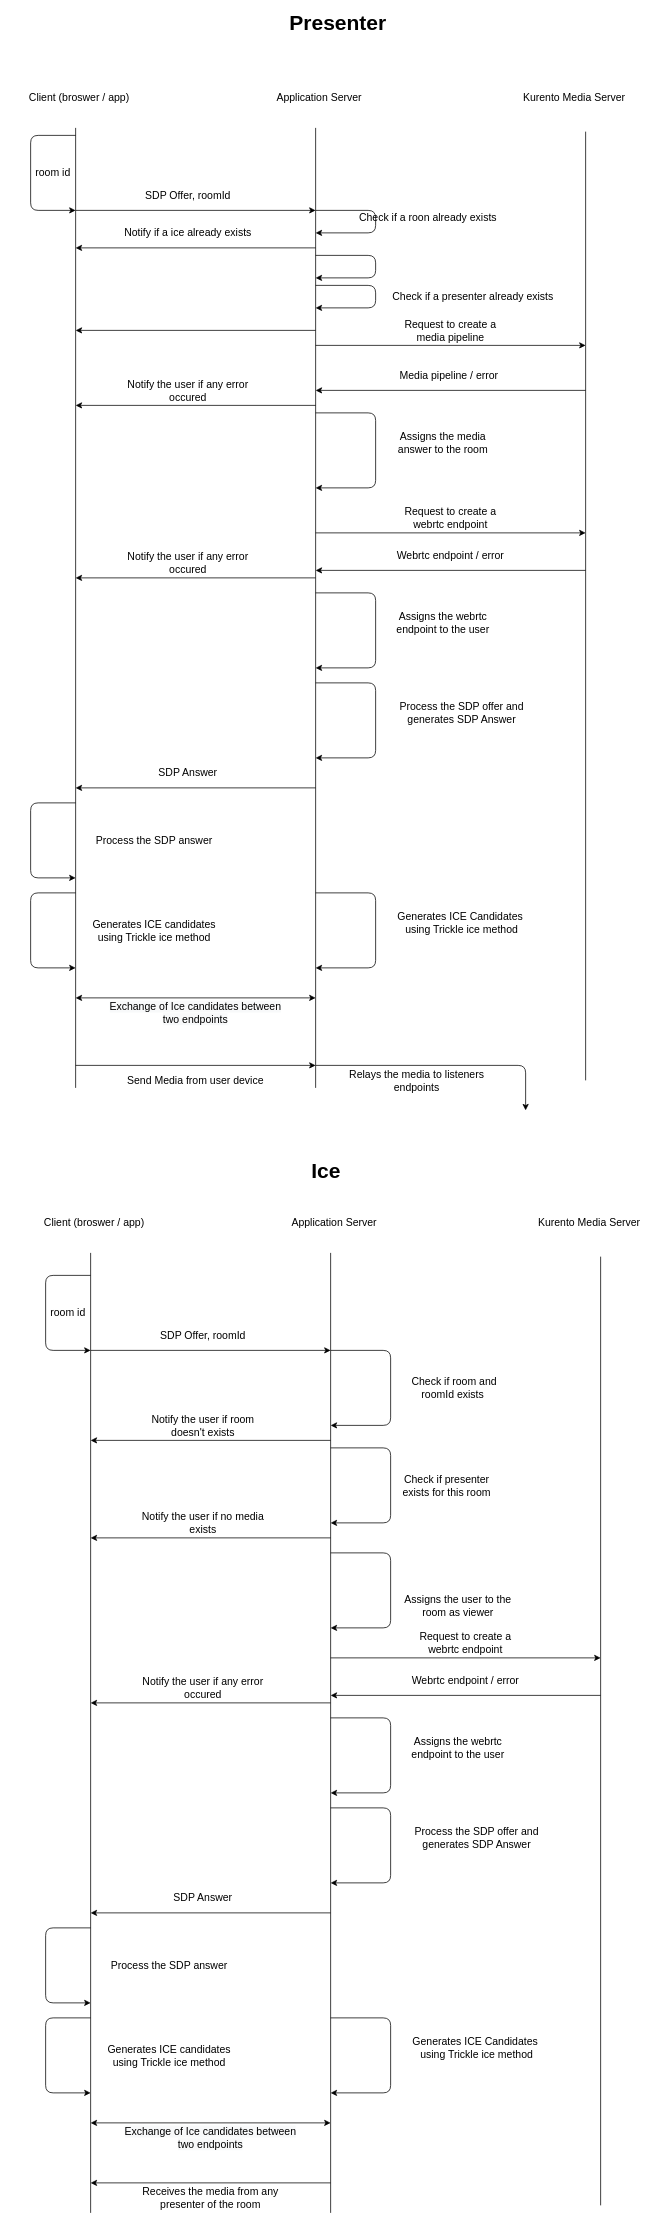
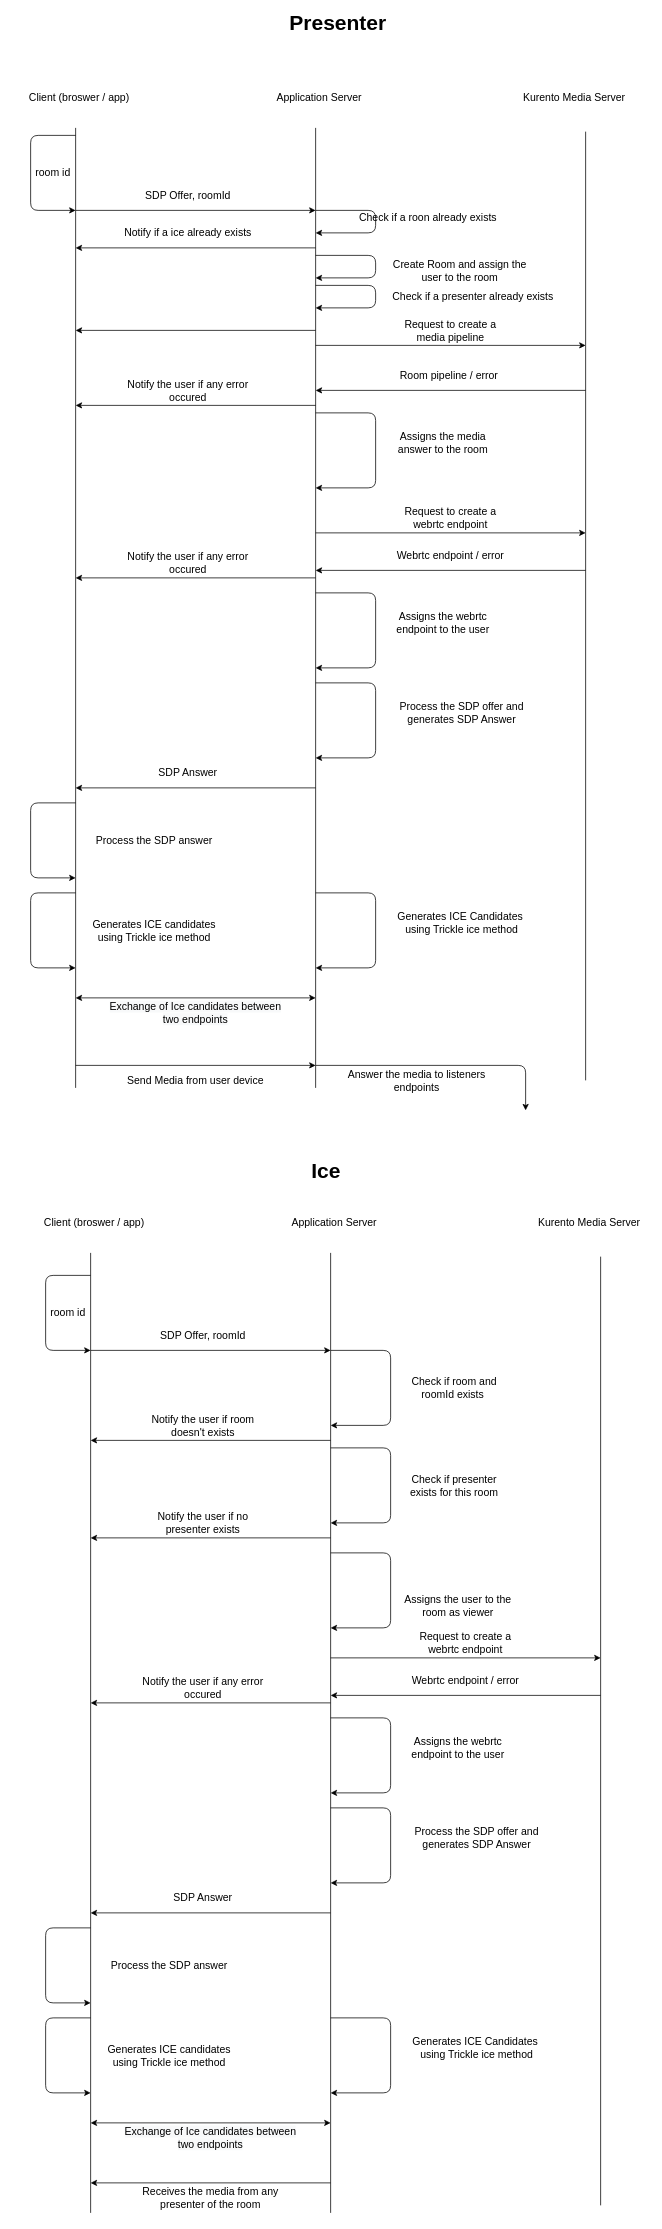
node "Create Room and assign the user to the room": added
node "Media pipeline / error": label "Media pipeline / error" -> "Room pipeline / error"
node "Relays the media to listeners endpoints": label "Relays the media to listeners endpoints" -> "Answer the media to listeners endpoints"
node "Check if presenter exists for this room": moved (447, 1485) -> (454, 1485)
node "Notify the user if no media exists": label "Notify the user if no media exists" -> "Notify the user if no presenter exists"
